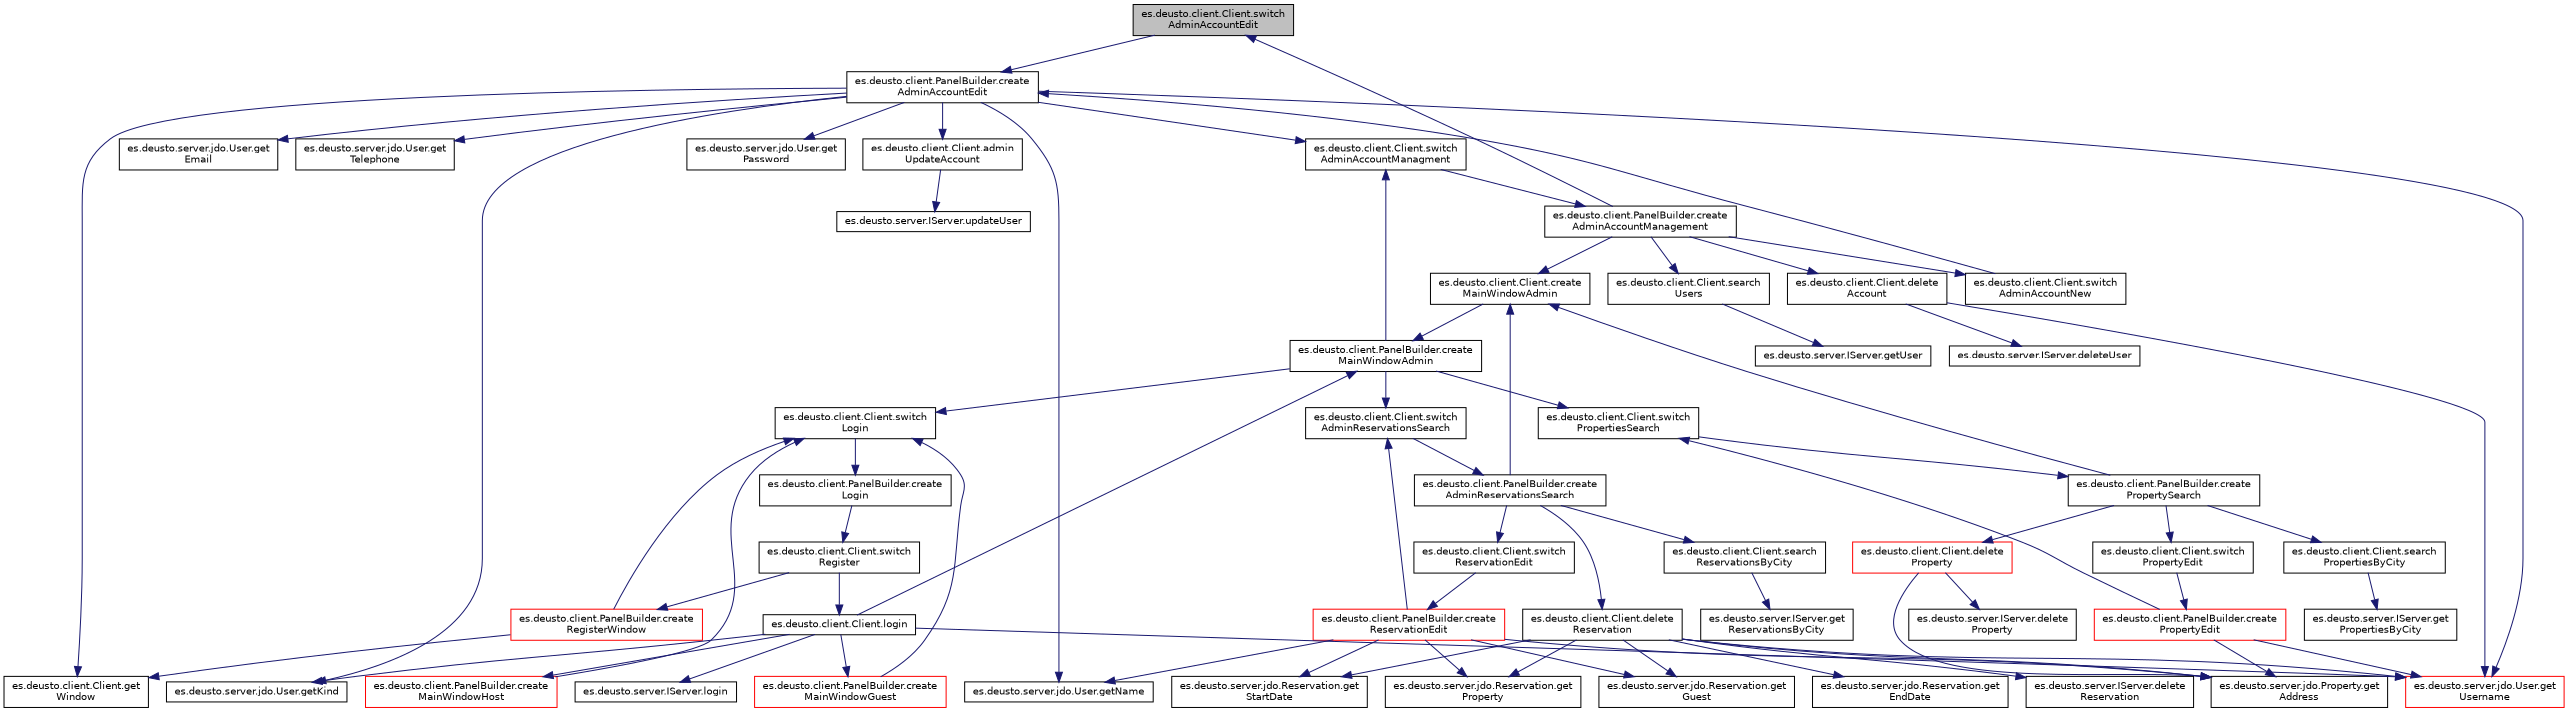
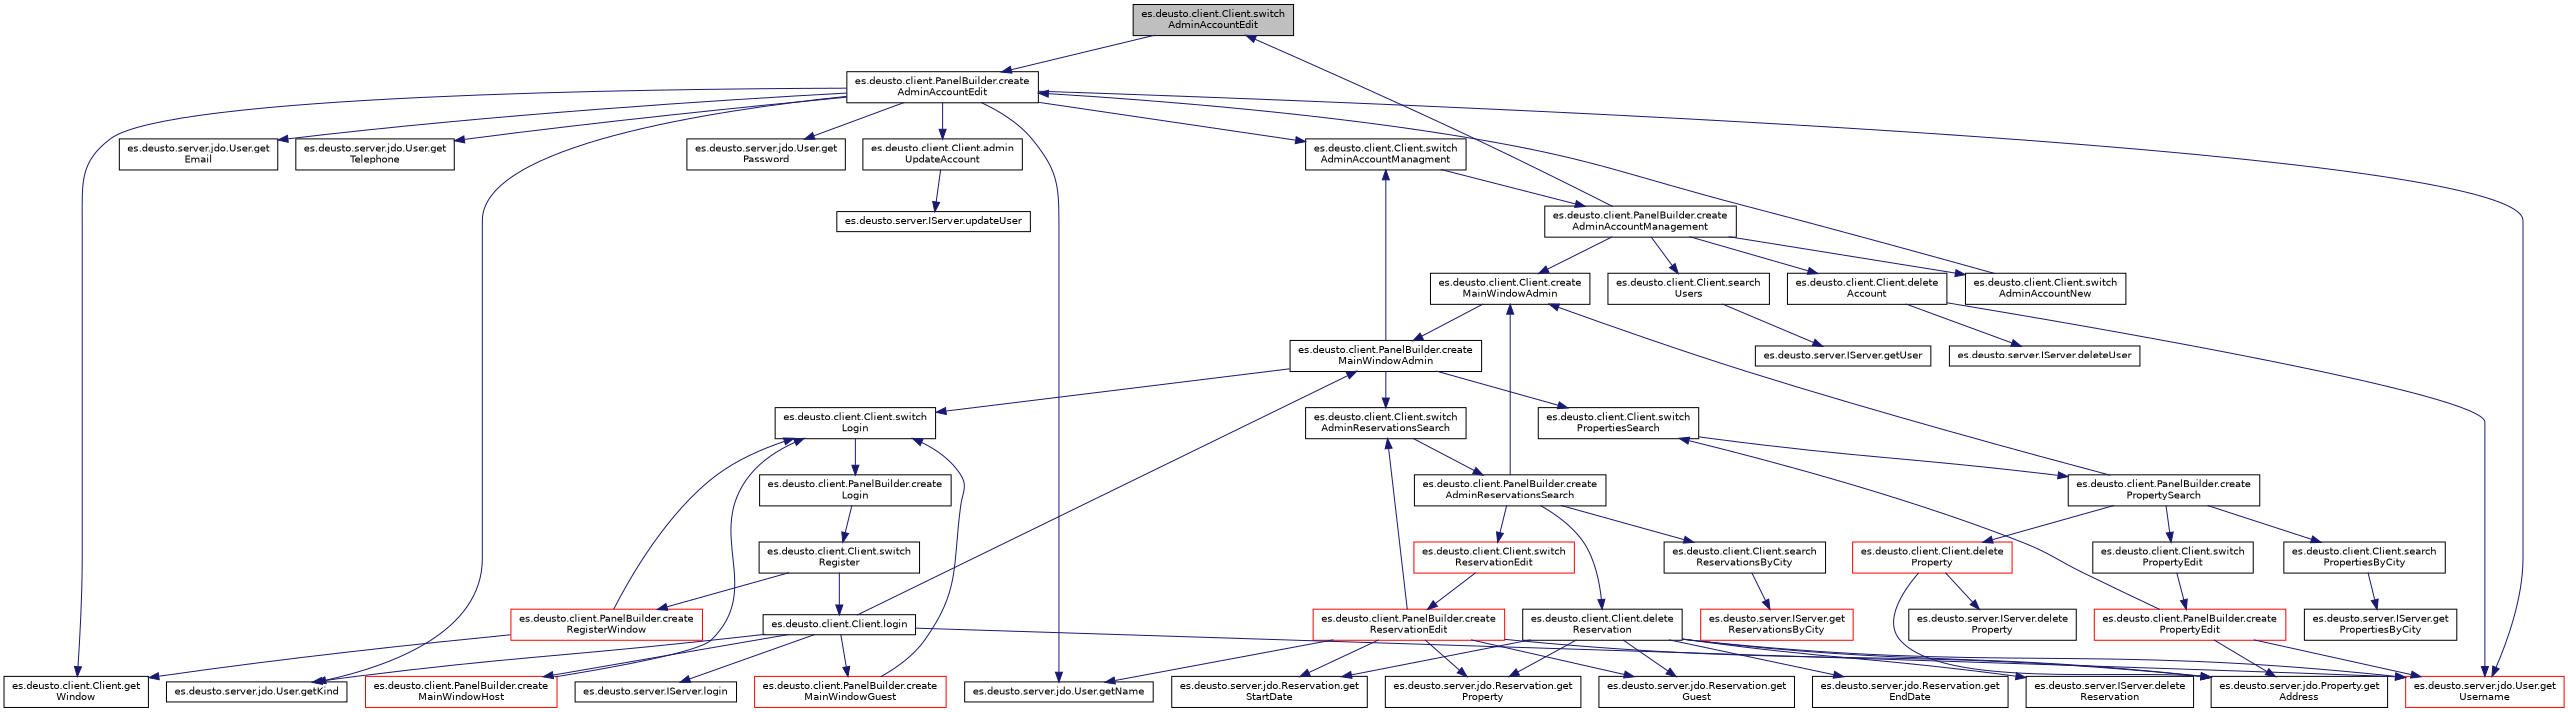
node "es.deusto.client.Client.switch ReservationEdit": color black -> red
node "es.deusto.server.IServer.get ReservationsByCity": color black -> red
